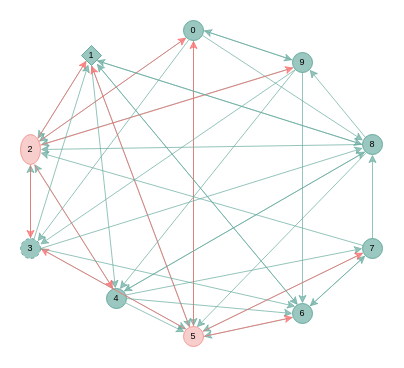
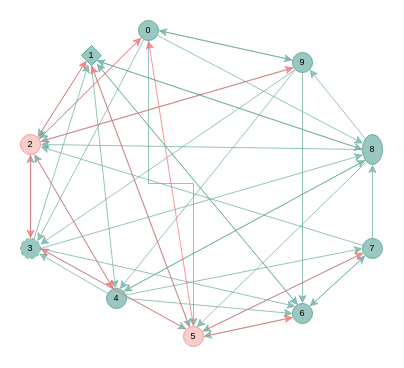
node "0": moved (194, 31) -> (149, 31)
node "8": size 20x20 -> 20x30
node "2": size 20x30 -> 20x20
edge "4" -> "5": now "4" -> "3"
